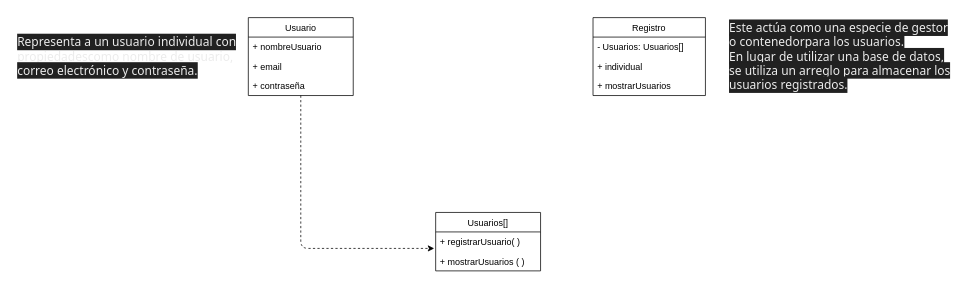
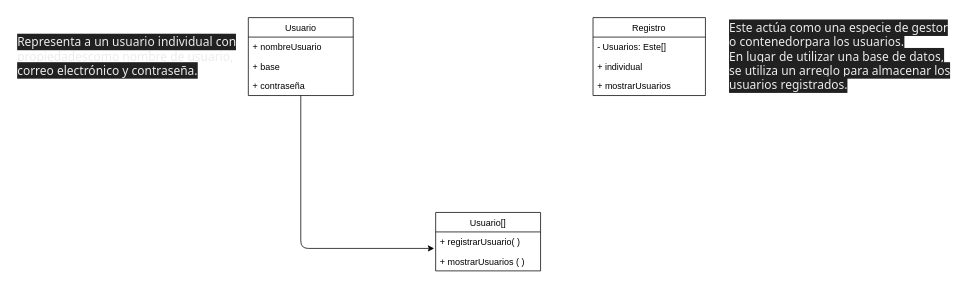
node "- Usuarios: Usuarios[]": label "- Usuarios: Usuarios[]" -> "- Usuarios: Este[]"
node "+ email": label "+ email" -> "+ base"
node "Usuarios[]": label "Usuarios[]" -> "Usuario[]"
edge "+ contraseña" -> "+ registrarUsuario( )": style dashed -> solid
